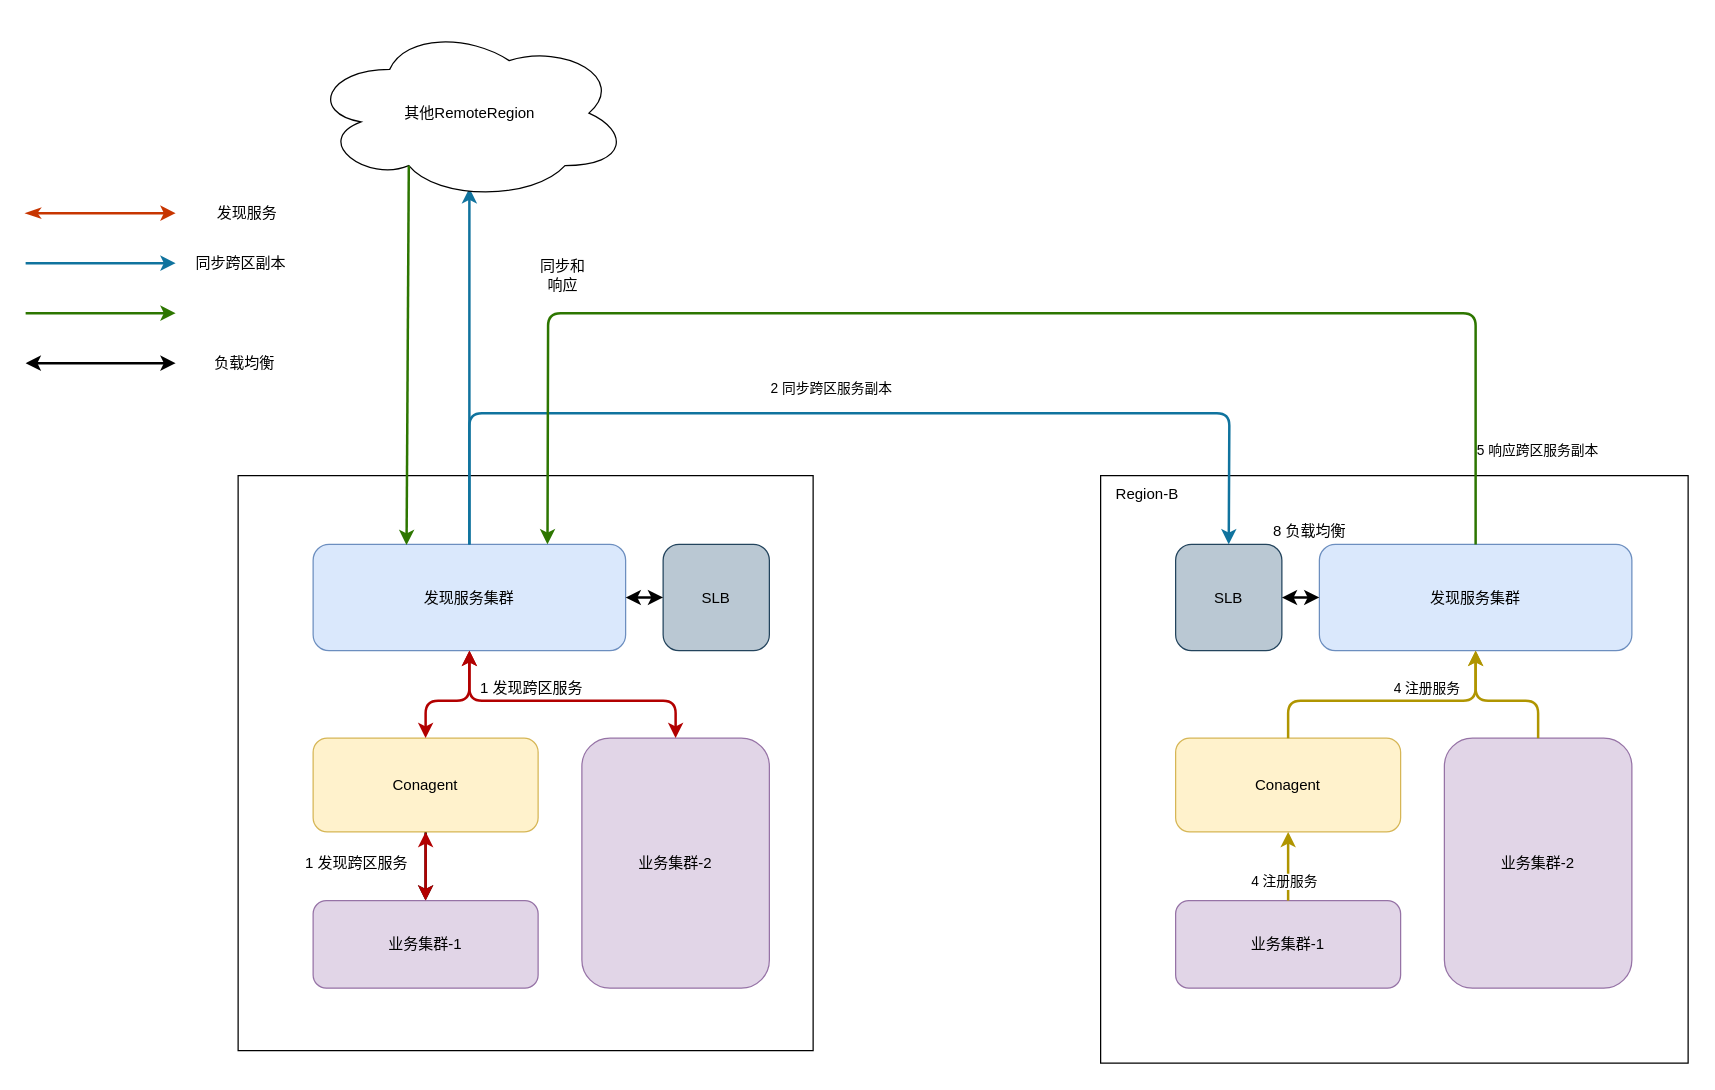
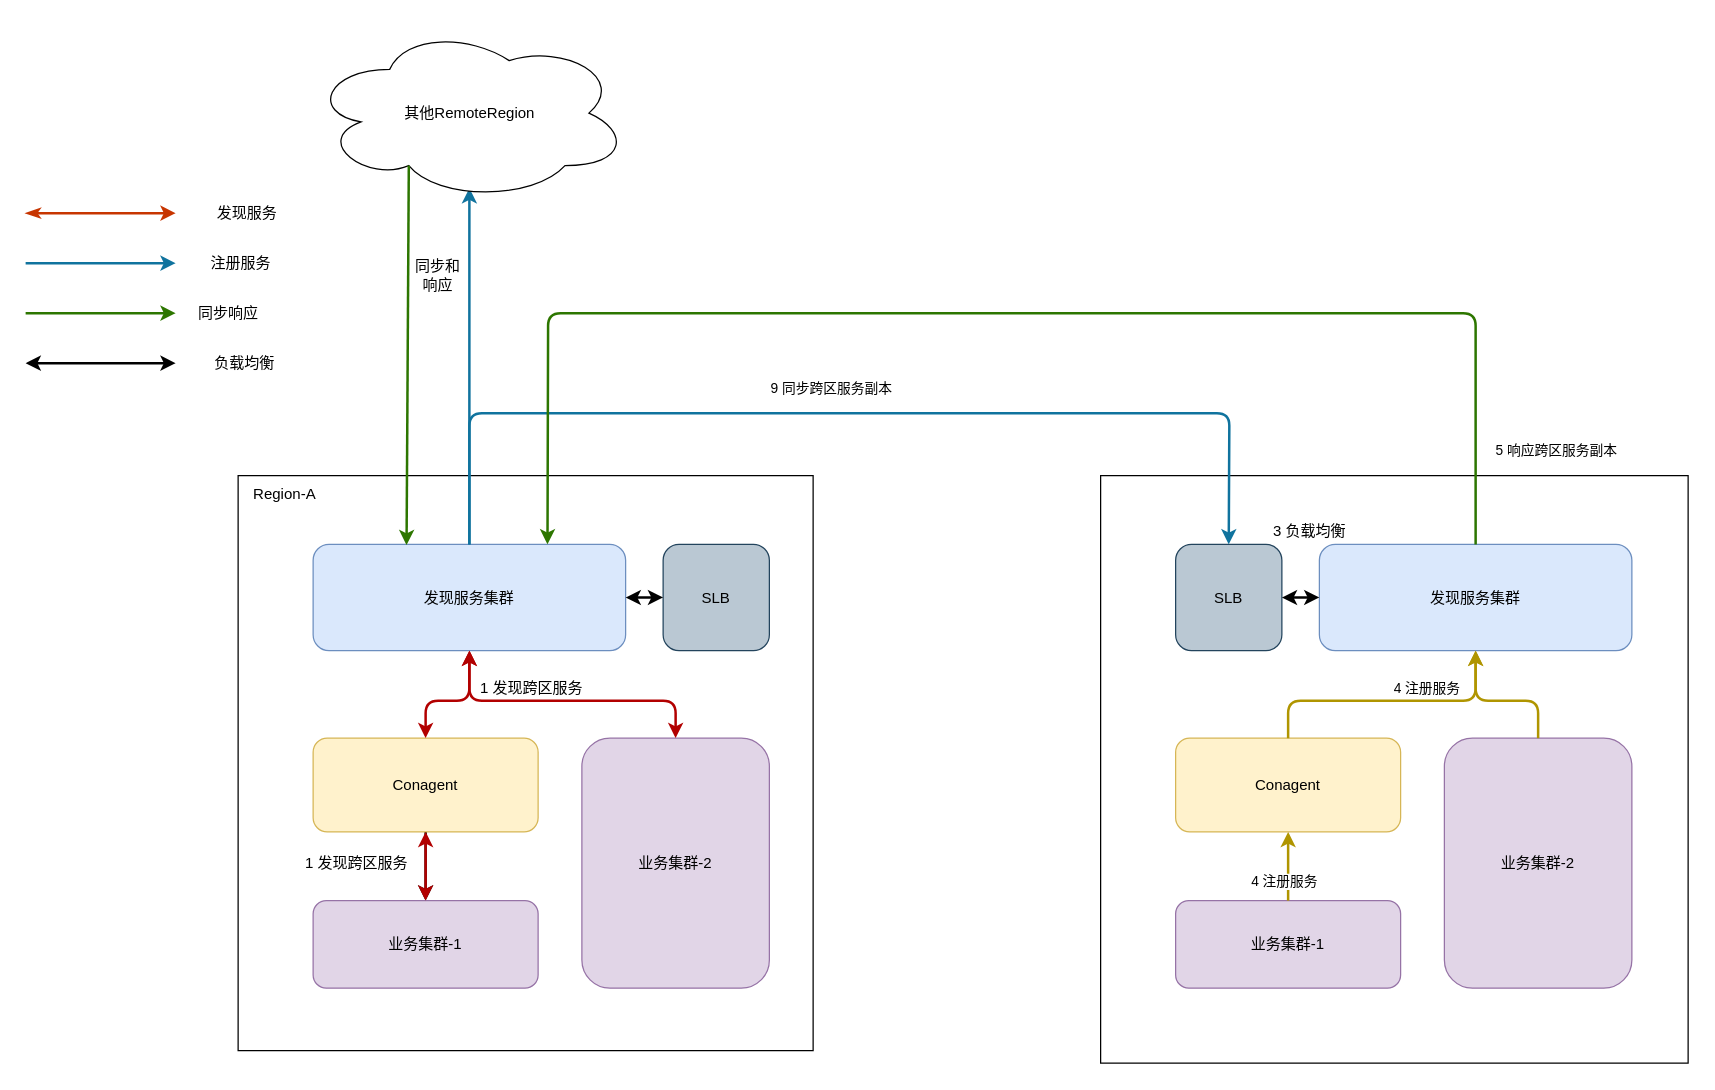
node "同步跨区副本": label "同步跨区副本" -> "注册服务"
node "同步和响应": moved (563, 276) -> (438, 276)
node "同步响应": added
node "2 同步跨区服务副本": label "2 同步跨区服务副本" -> "9 同步跨区服务副本"
node "5 响应跨区服务副本": moved (1538, 451) -> (1557, 451)
node "Region-A": added
node "Region-B": removed
node "8 负载均衡": label "8 负载均衡" -> "3 负载均衡"
